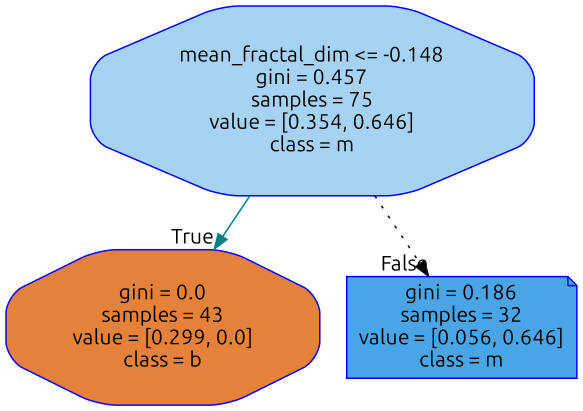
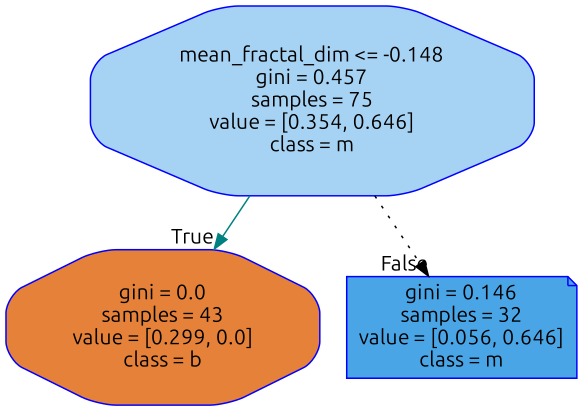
node "gini = 0.186 samples = 32 value = [0.056, 0.646] class = m": label "gini = 0.186 samples = 32 value = [0.056, 0.646] class = m" -> "gini = 0.146 samples = 32 value = [0.056, 0.646] class = m"
